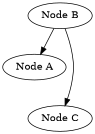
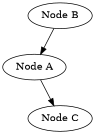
edge "Node B" -> "Node C": now "Node A" -> "Node C"
